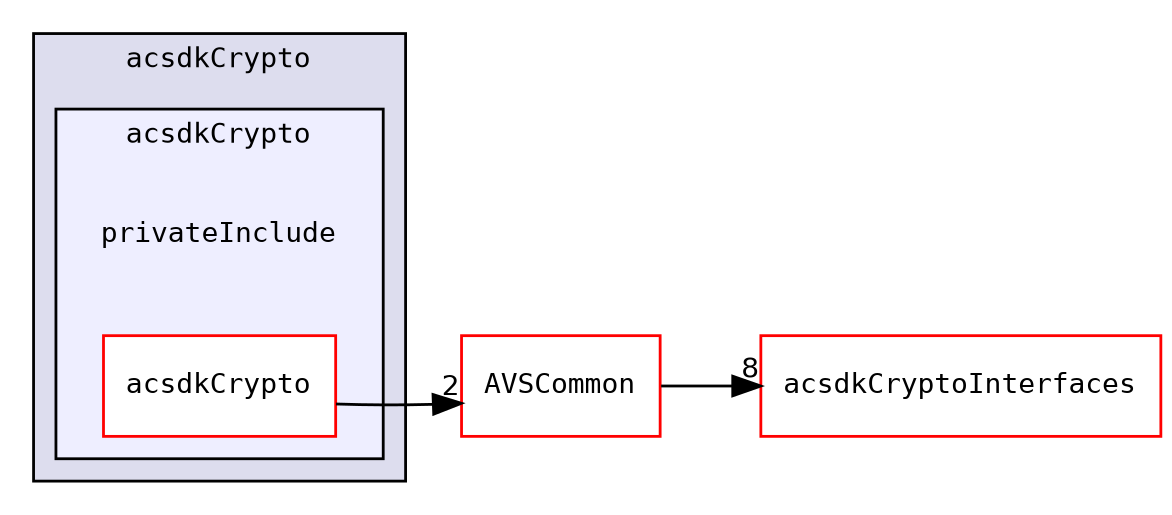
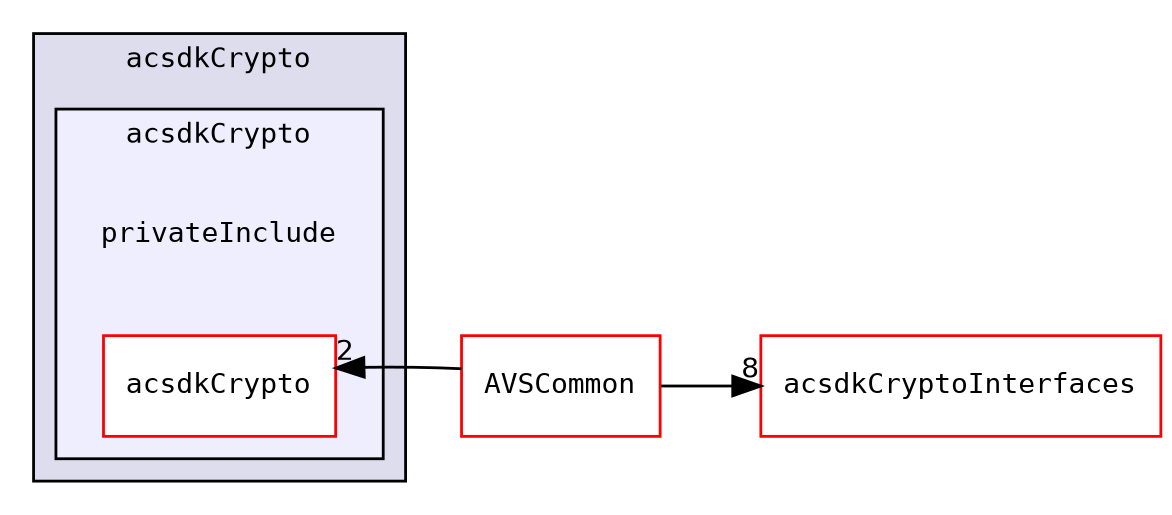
edge "acsdkCrypto" -> "AVSCommon": reversed
